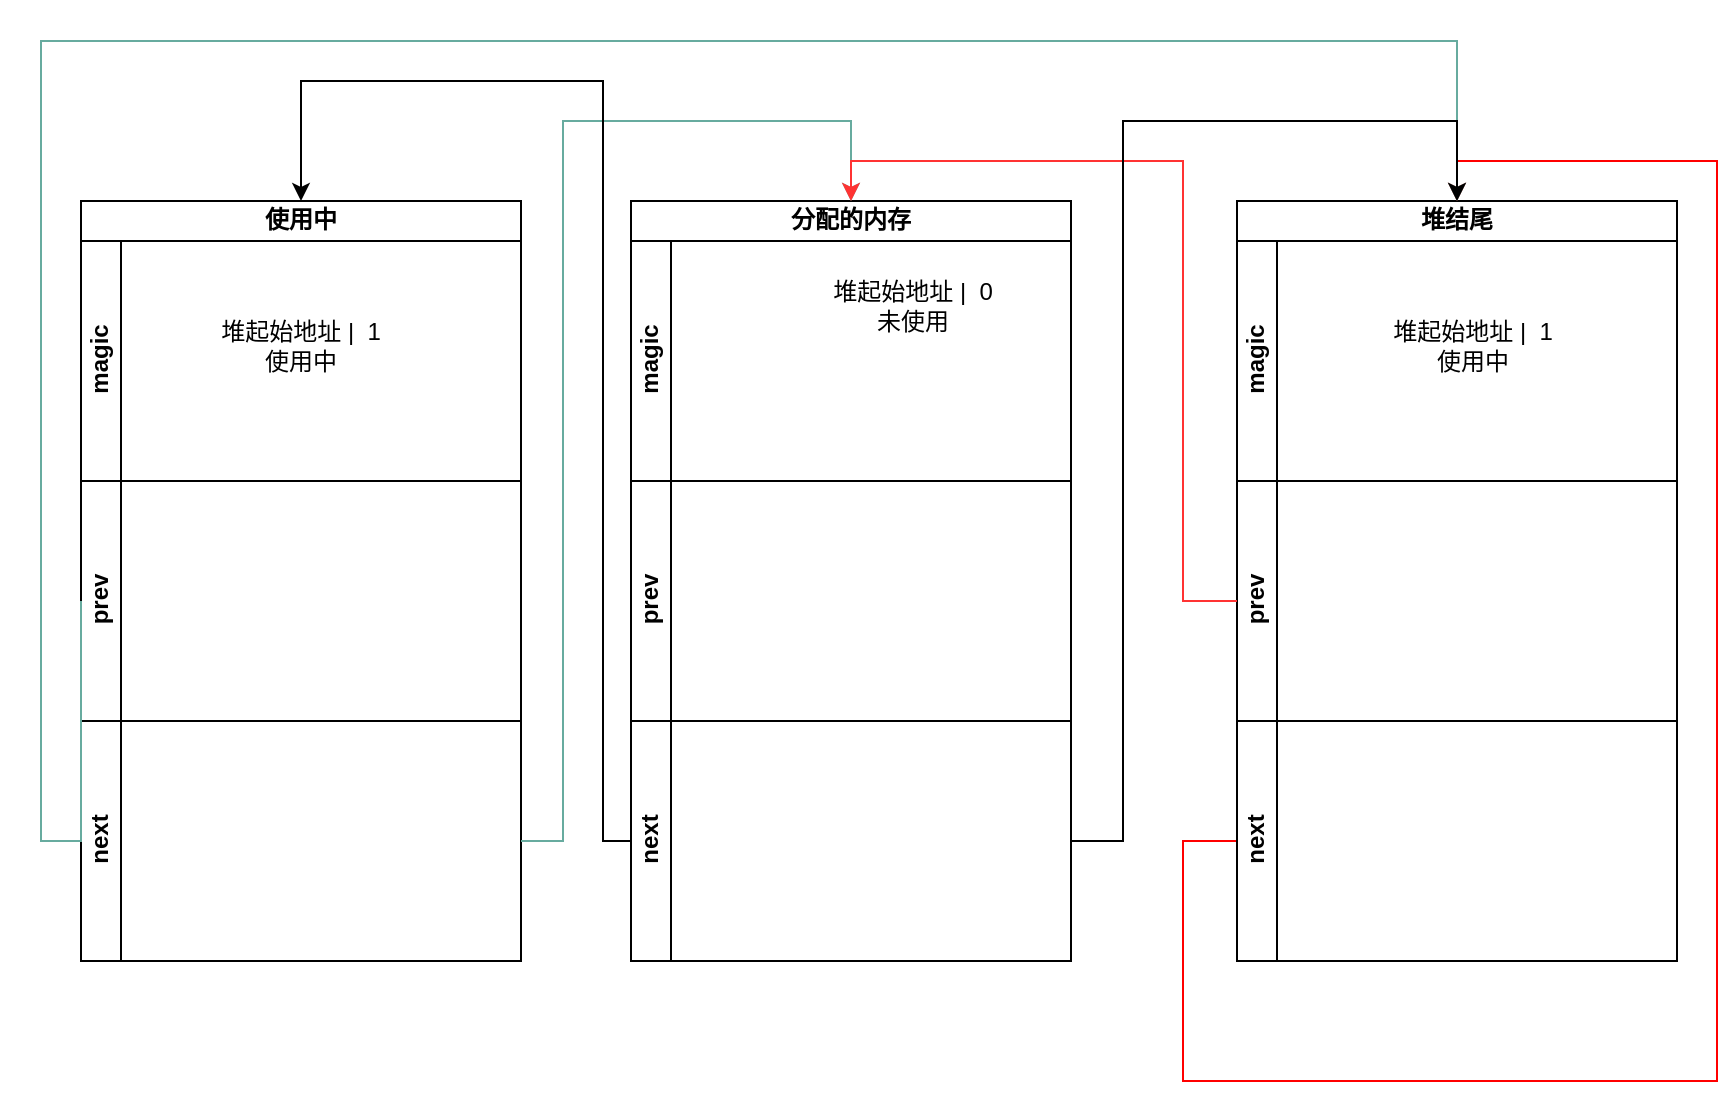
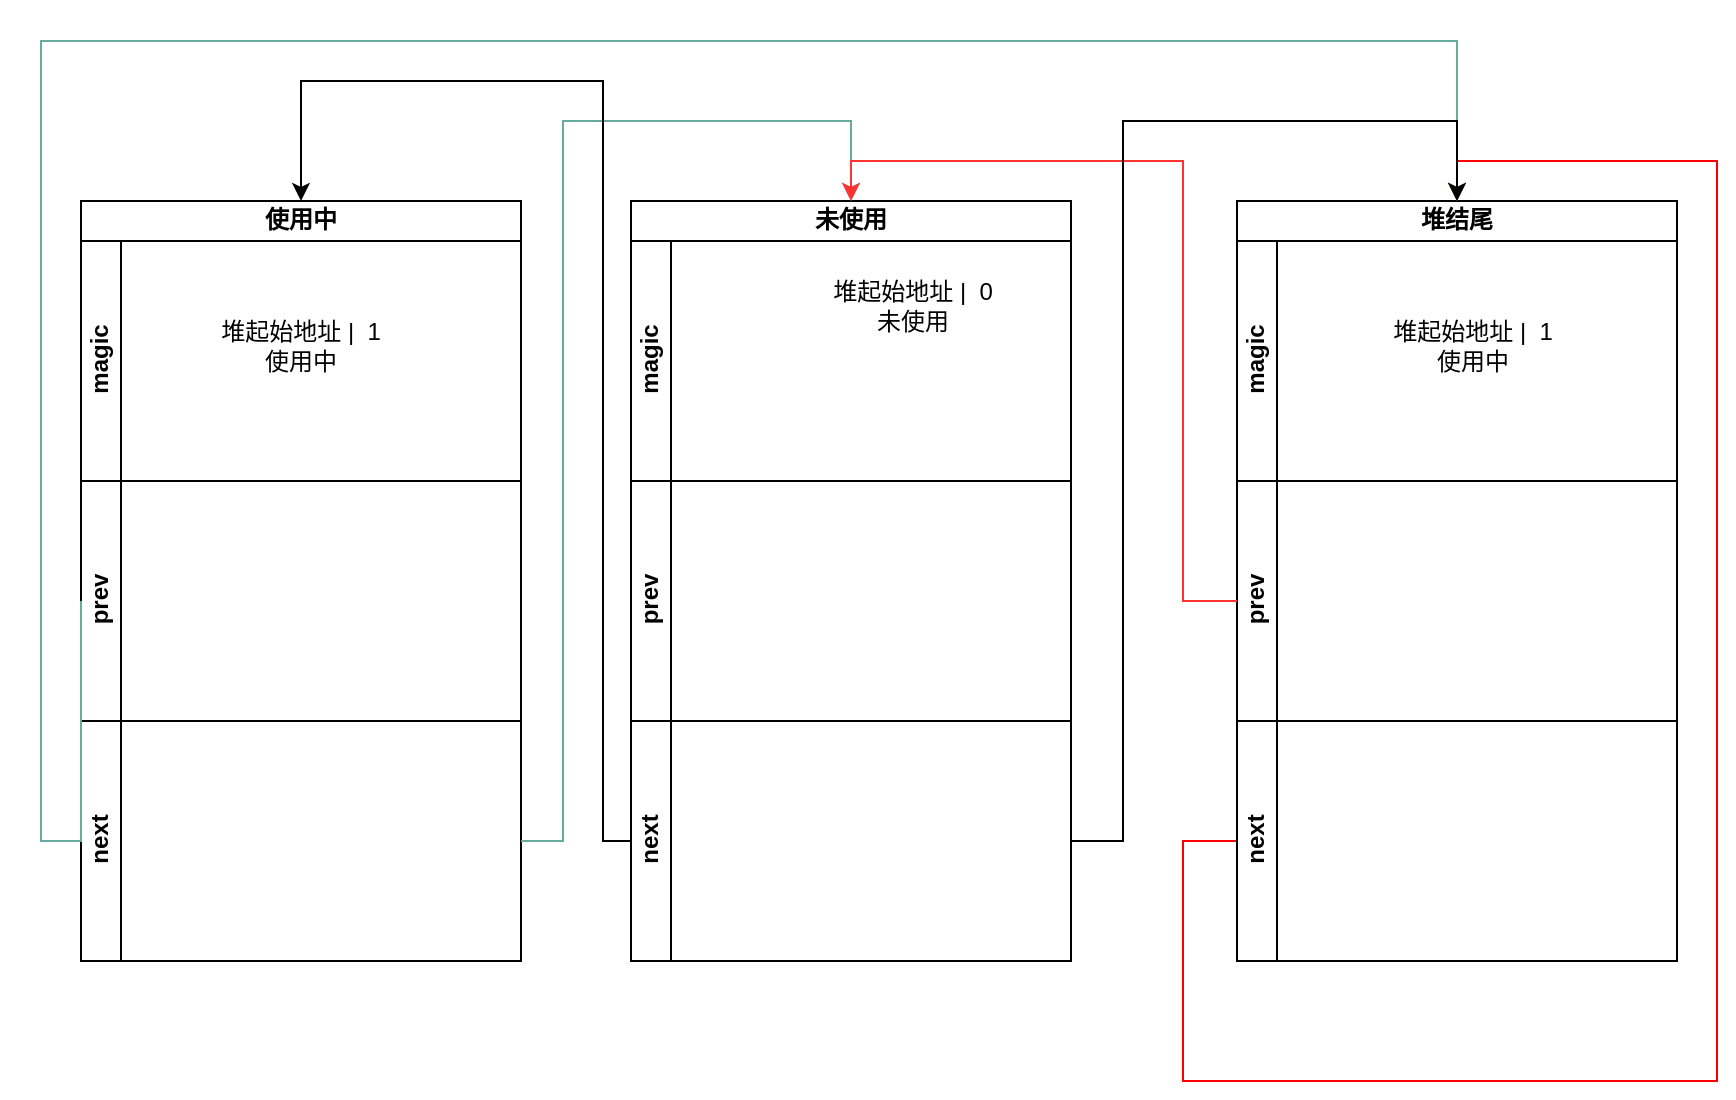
node "分配的内存": label "分配的内存" -> "未使用"
